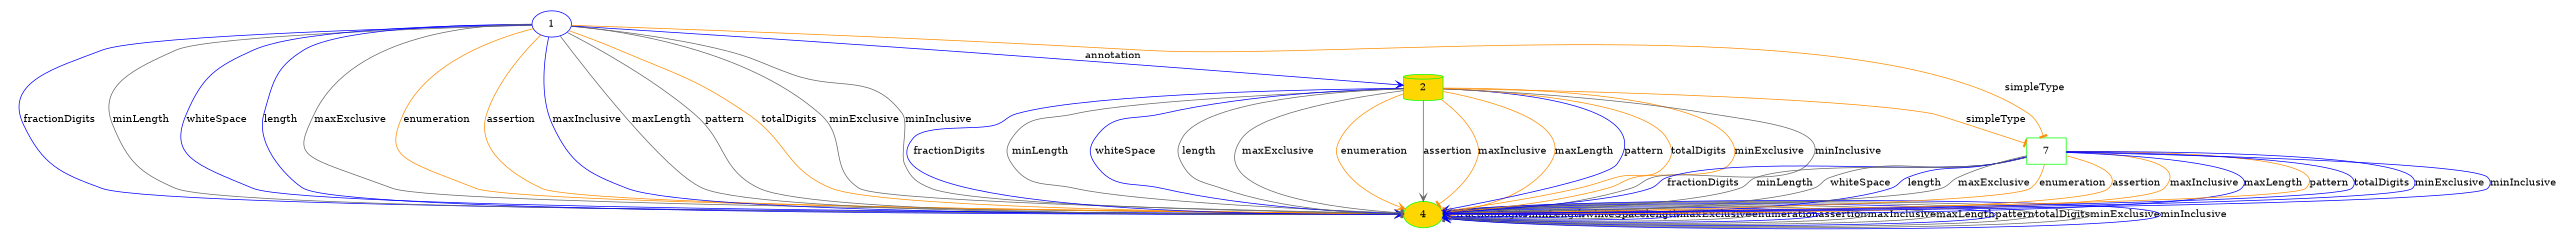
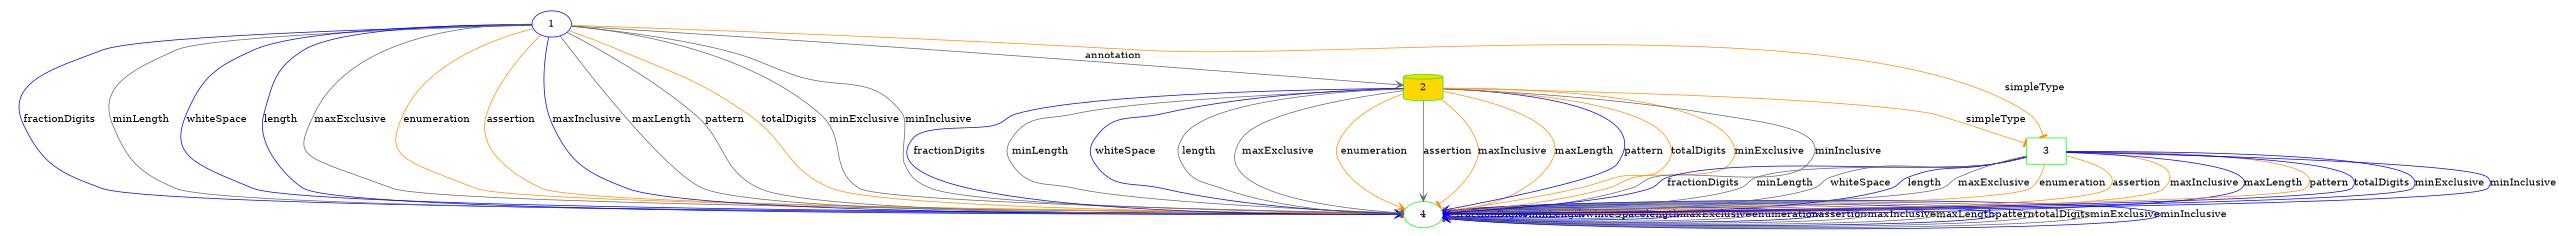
edge "1" -> "2": color blue -> gray40
node "7": label "7" -> "3"
node "4": fillcolor gold -> white
